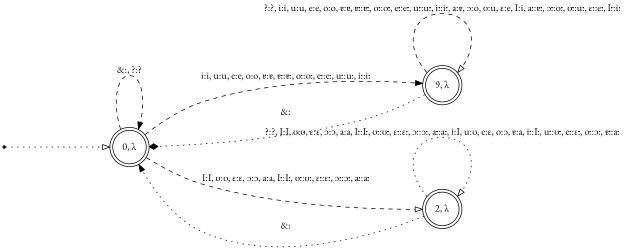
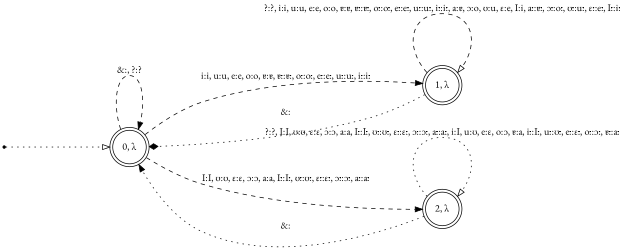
node "9, λ": label "9, λ" -> "1, λ"
edge "0, λ" -> "2, λ": arrowhead onormal -> normal
